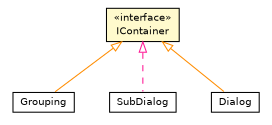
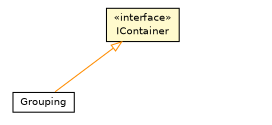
node "SubDialog": removed
node "Dialog": removed
